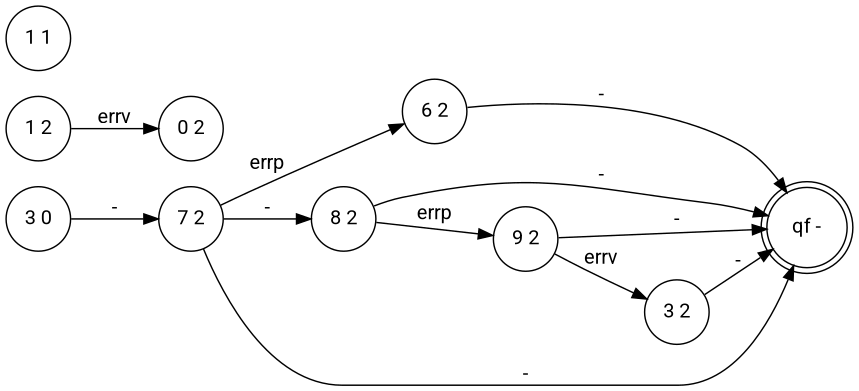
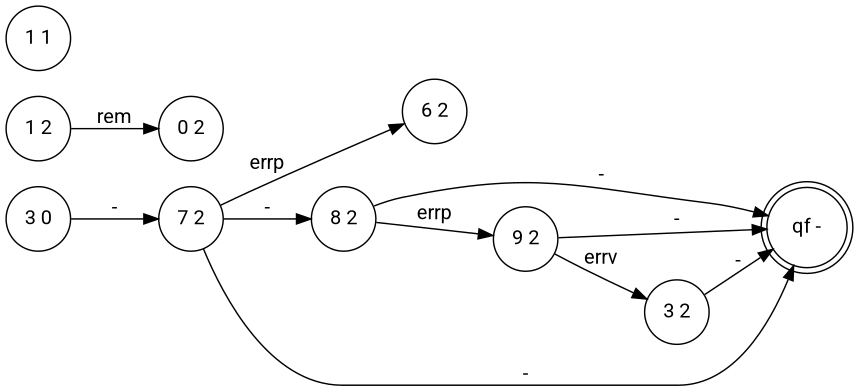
edge "6 2" -> "qf -": removed, label "-"
edge "1 2" -> "0 2": label "errv" -> "rem"
